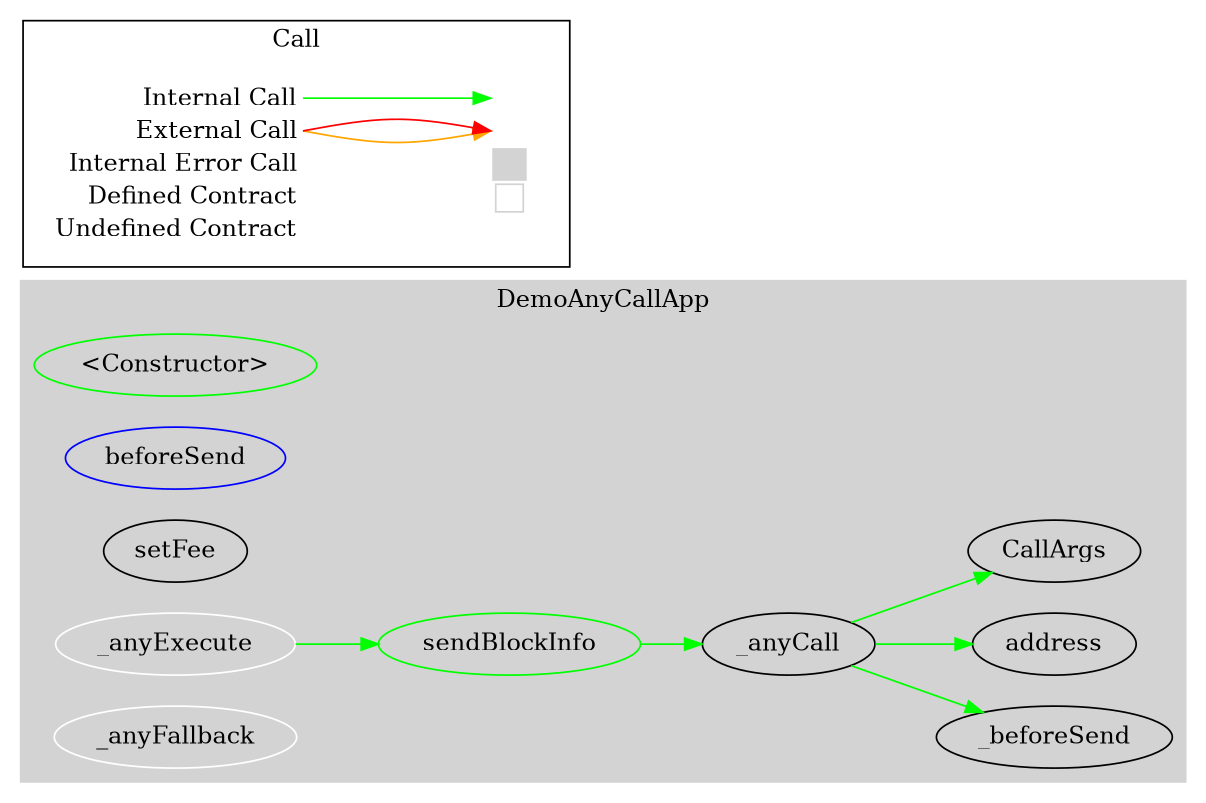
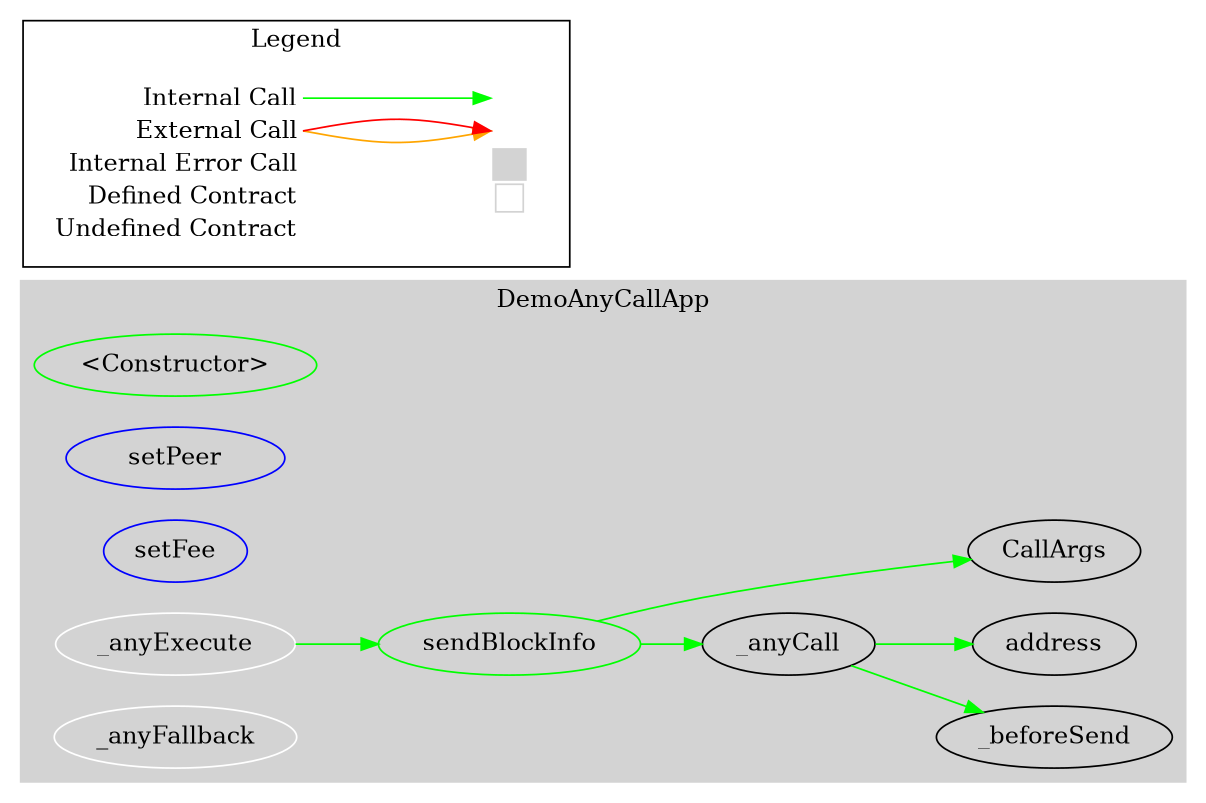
cluster "Call": label "Call" -> "Legend"
node "beforeSend": label "beforeSend" -> "setPeer"
node "setFee": color black -> blue
edge "_anyCall" -> "CallArgs": now "sendBlockInfo" -> "CallArgs"
